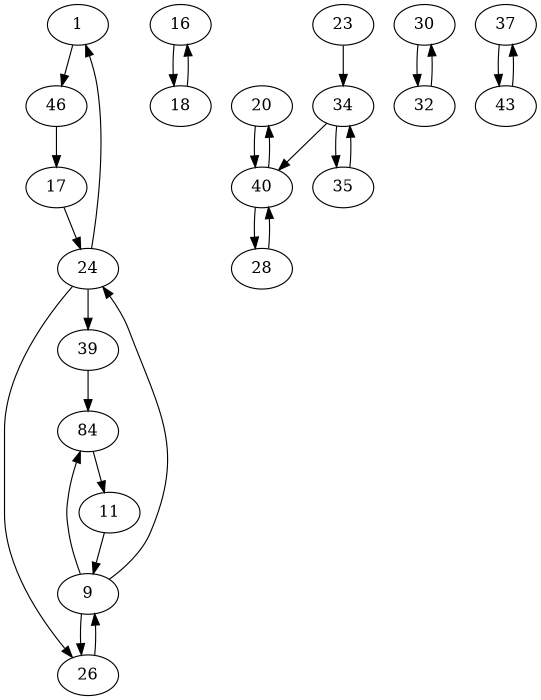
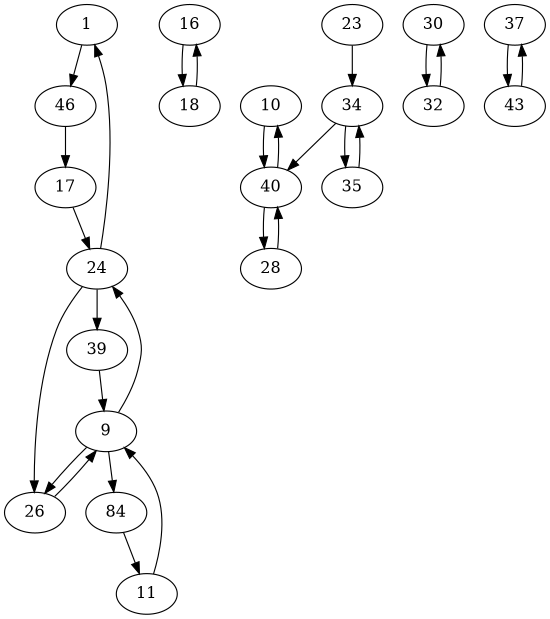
node "20": label "20" -> "10"
edge "39" -> "84": now "39" -> "9"
